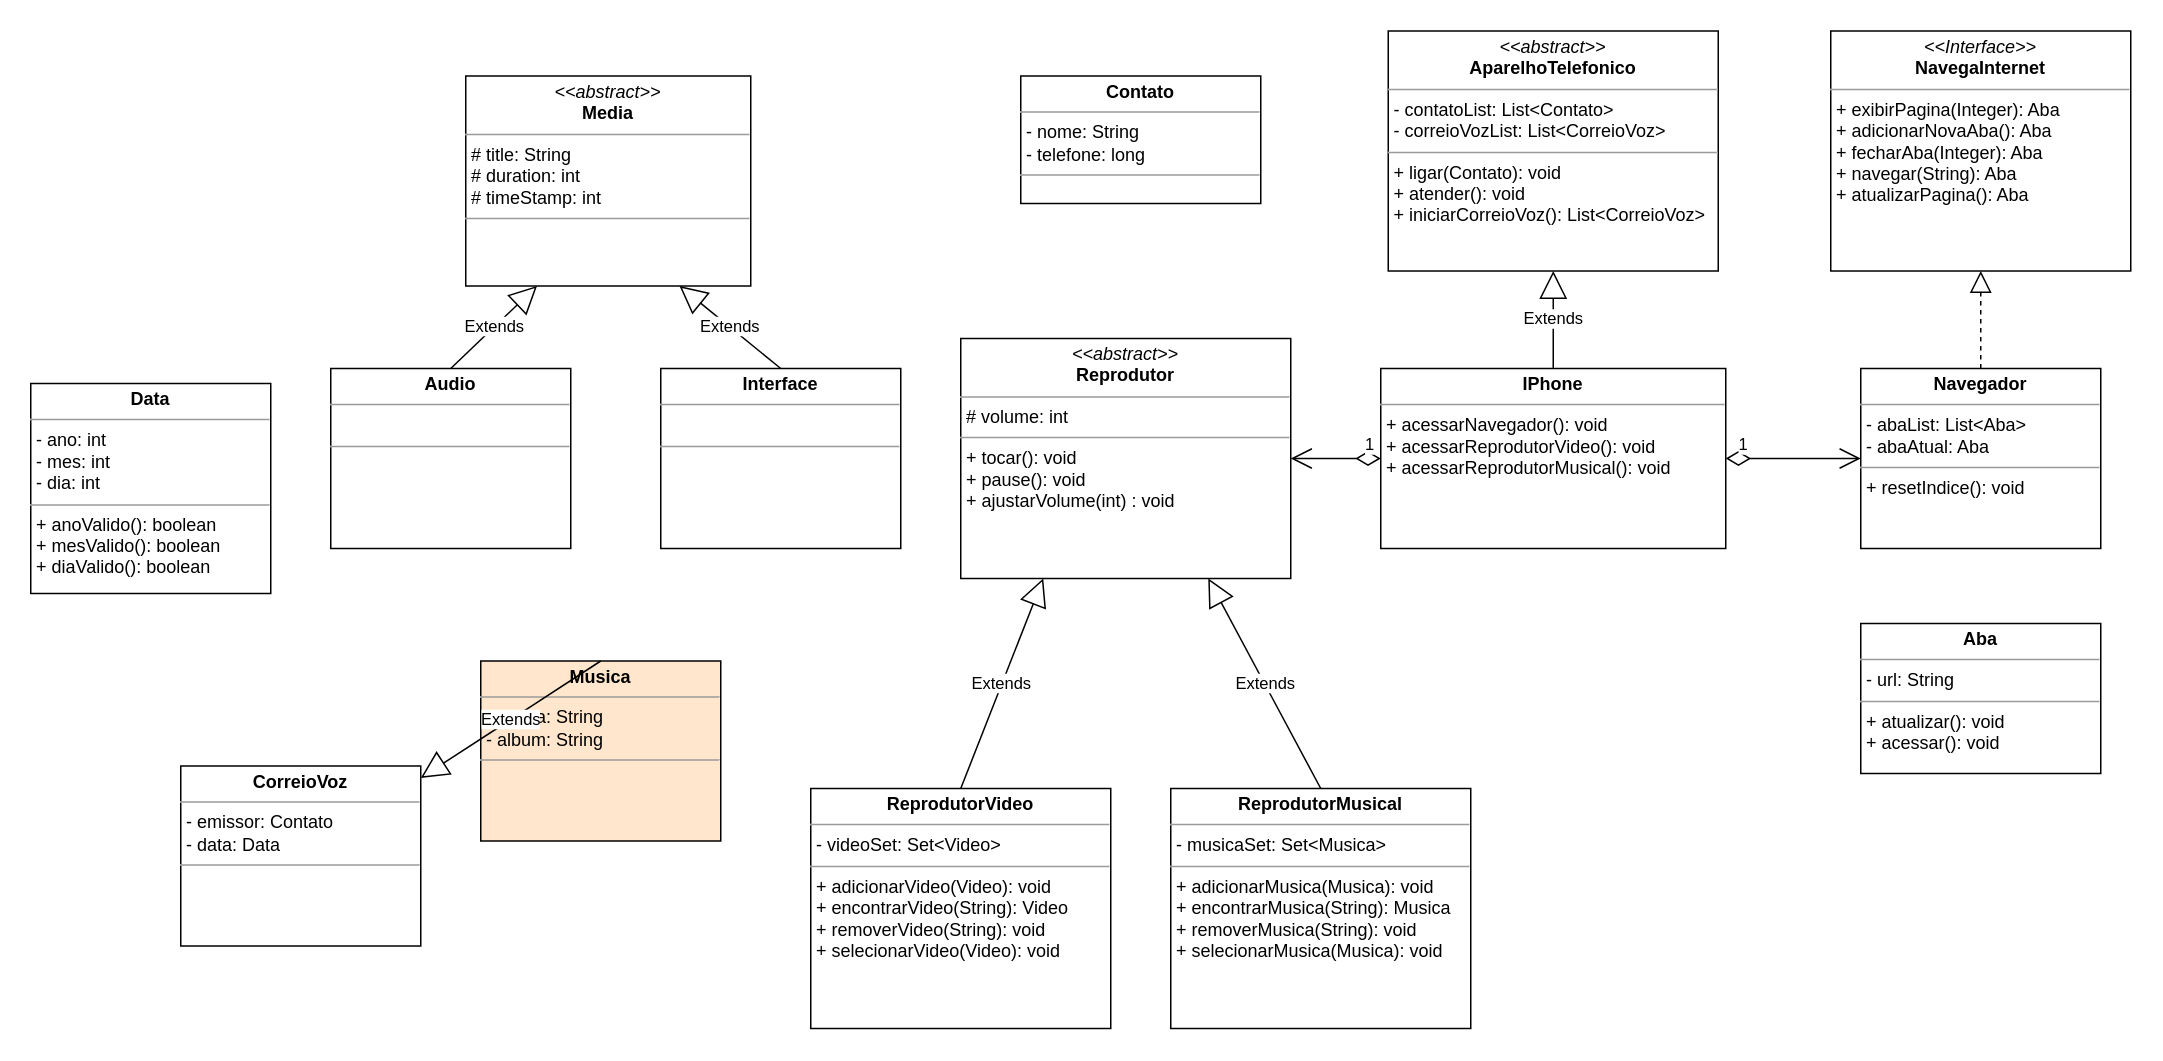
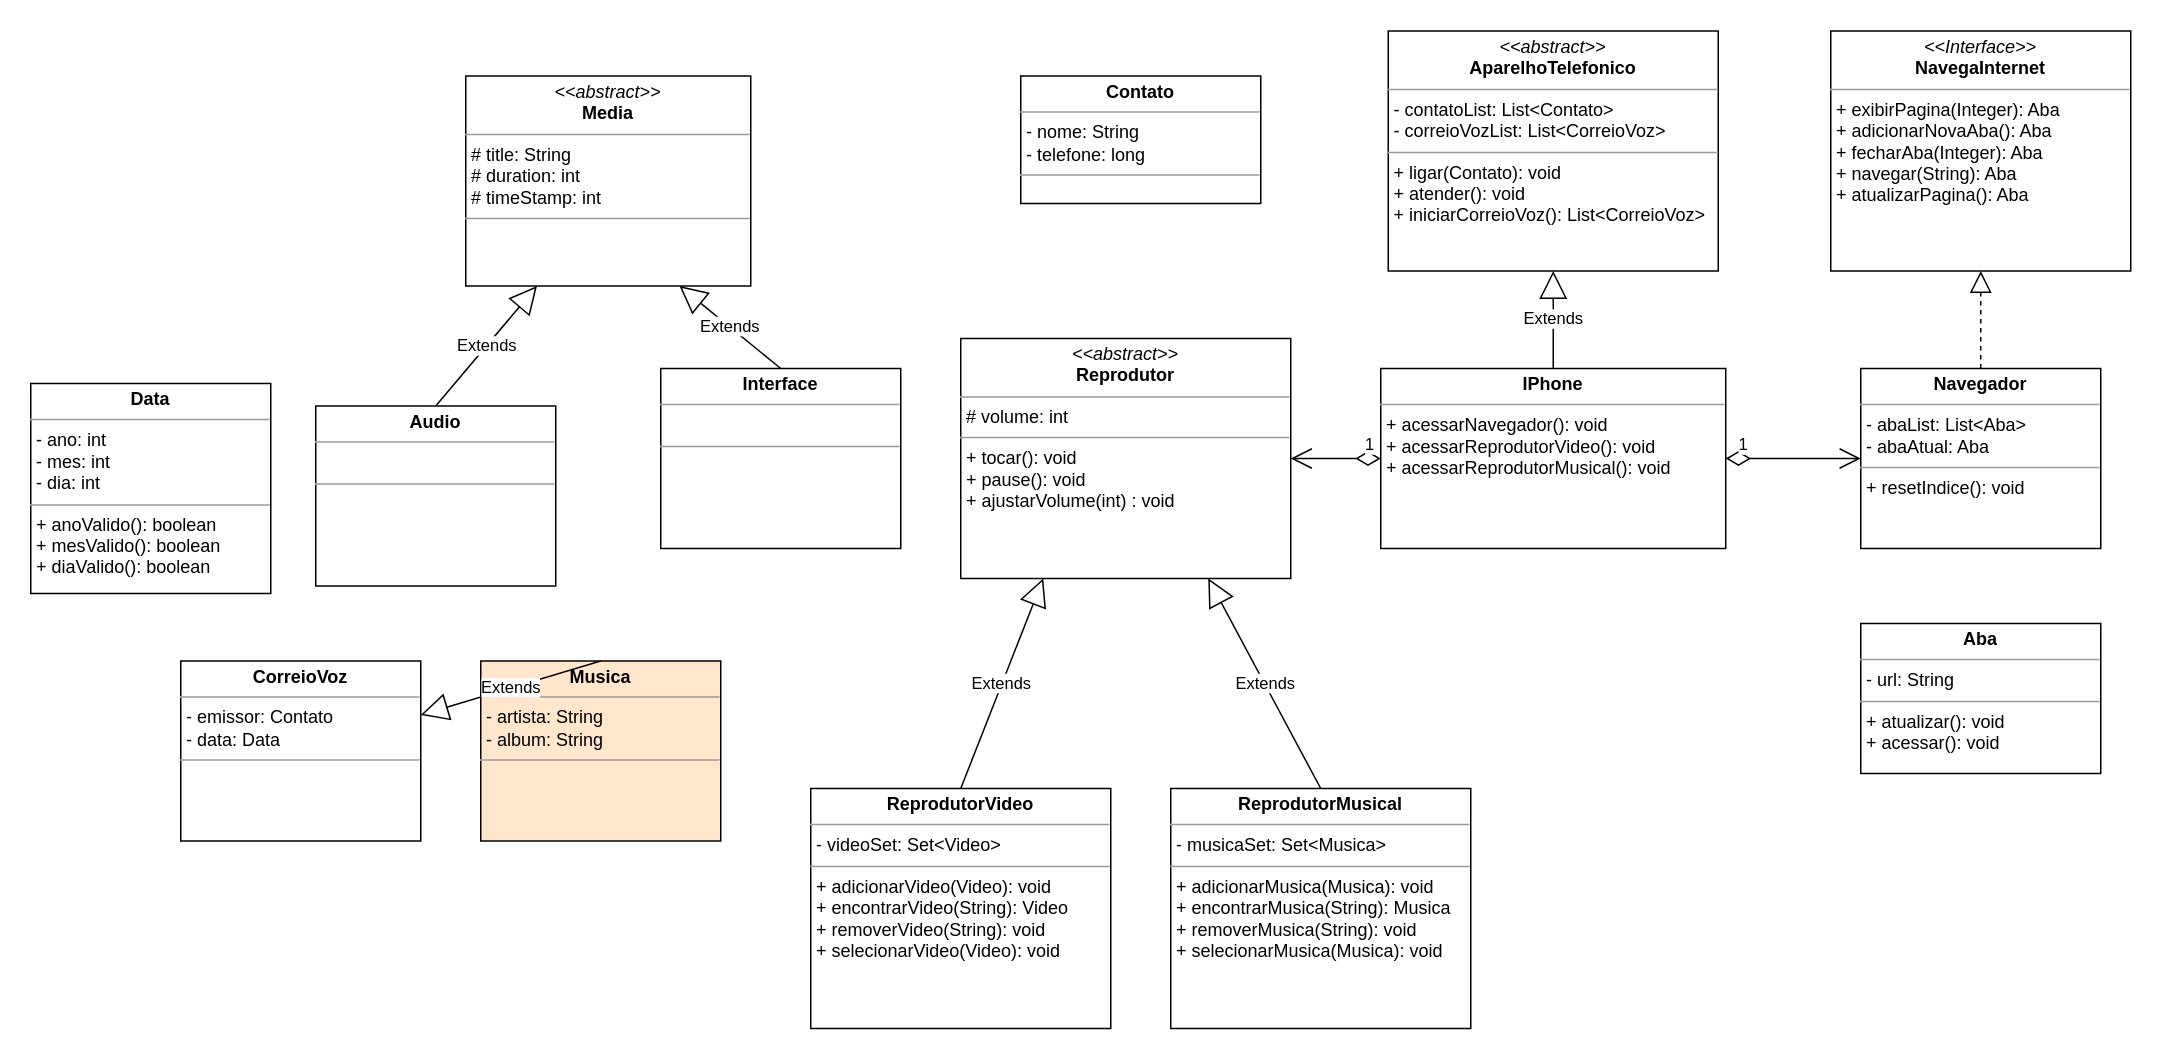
node "Audio": moved (451, 458) -> (436, 496)
node "CorreioVoz - emissor: Contato - data: Data": moved (301, 856) -> (301, 751)
